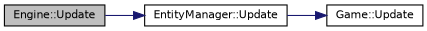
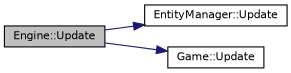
edge "EntityManager::Update" -> "Game::Update": now "Engine::Update" -> "Game::Update"
